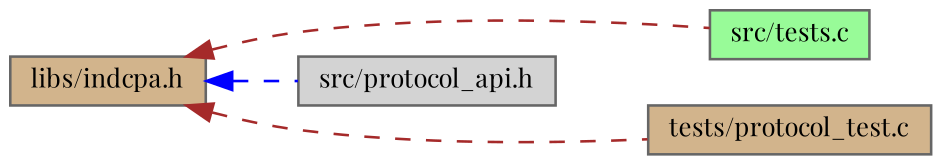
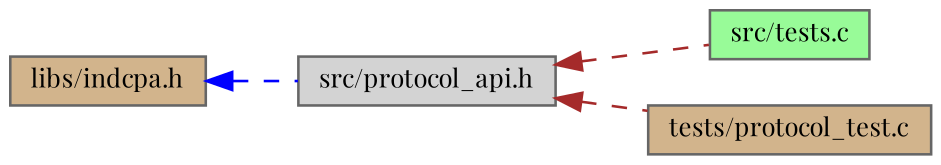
edge "src/tests.c" -> "libs/indcpa.h": now "src/tests.c" -> "src/protocol_api.h"
edge "tests/protocol_test.c" -> "libs/indcpa.h": now "tests/protocol_test.c" -> "src/protocol_api.h"
